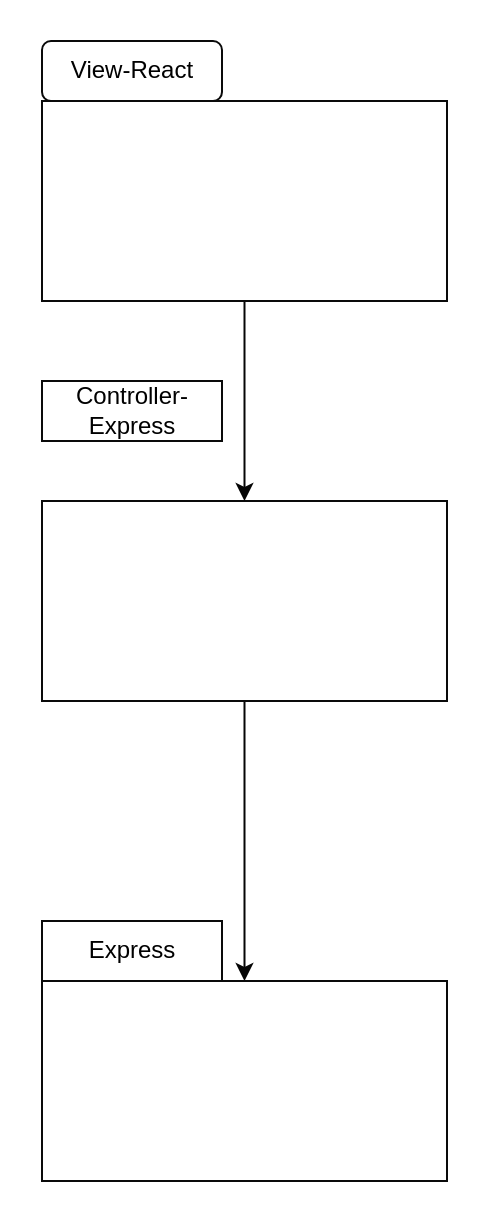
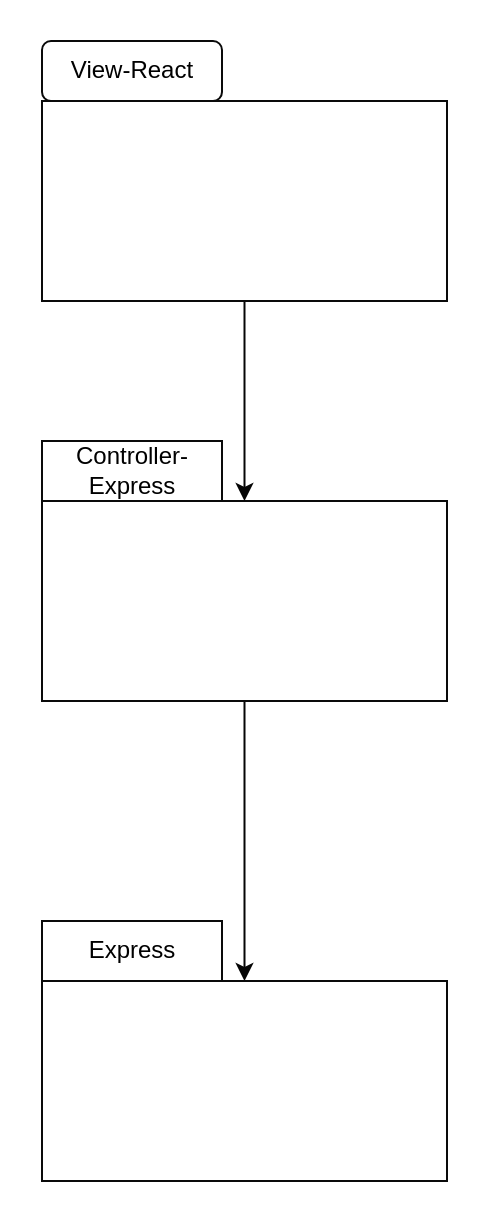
node "Controller-Express": moved (132, 411) -> (132, 471)
